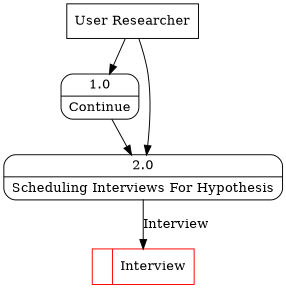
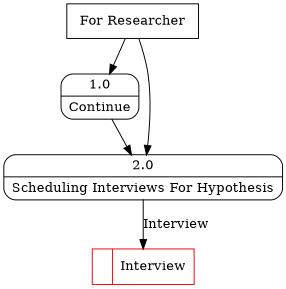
node "User Researcher": label "User Researcher" -> "For Researcher"
